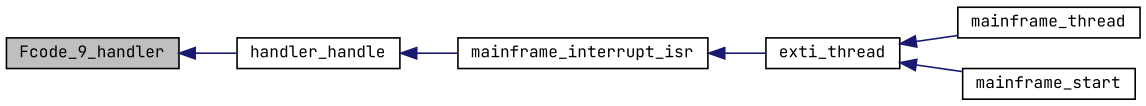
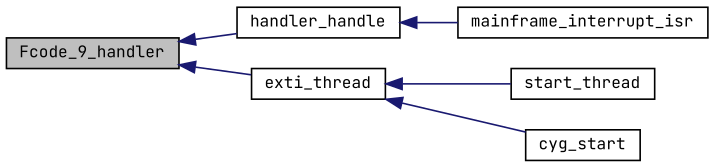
node "mainframe_thread": label "mainframe_thread" -> "start_thread"
edge "exti_thread" -> "mainframe_interrupt_isr": now "exti_thread" -> "Fcode_9_handler"
node "mainframe_start": label "mainframe_start" -> "cyg_start"
